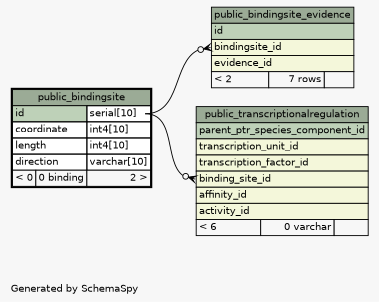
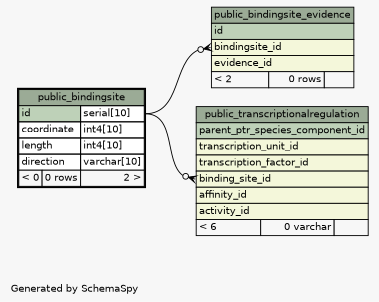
node "public_bindingsite_evidence": text "7 rows" -> "0 rows"
node "public_bindingsite": text "0 binding" -> "0 rows"
